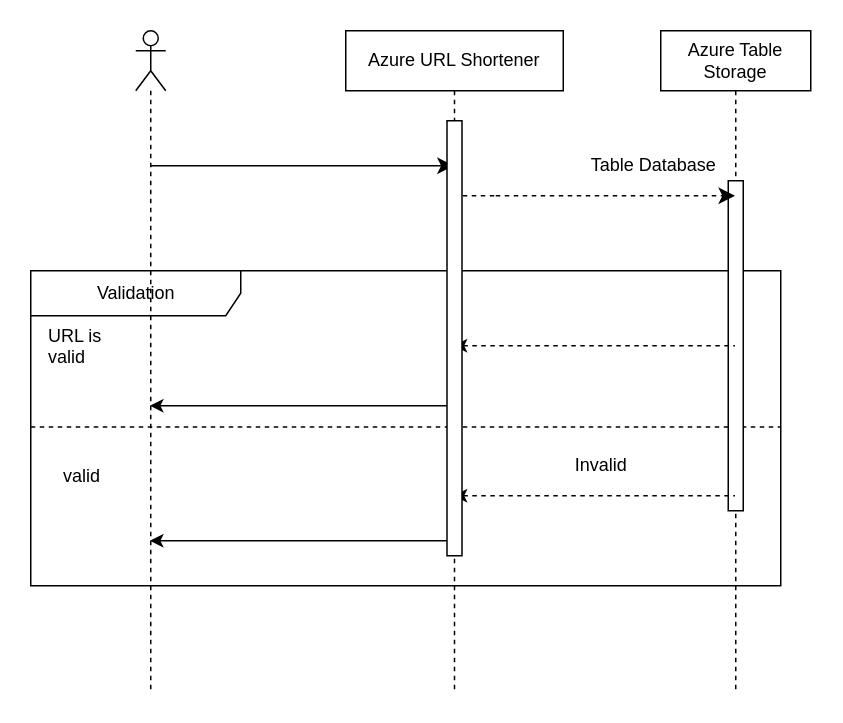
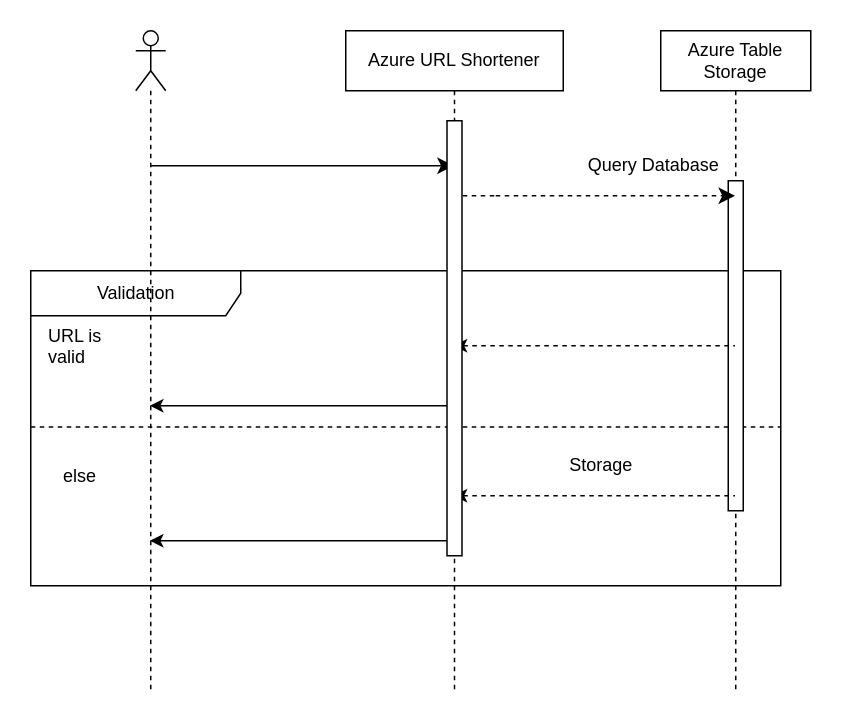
node "Table Database": label "Table Database" -> "Query Database"
node "Invalid": label "Invalid" -> "Storage"
node "valid": label "valid" -> "else"
